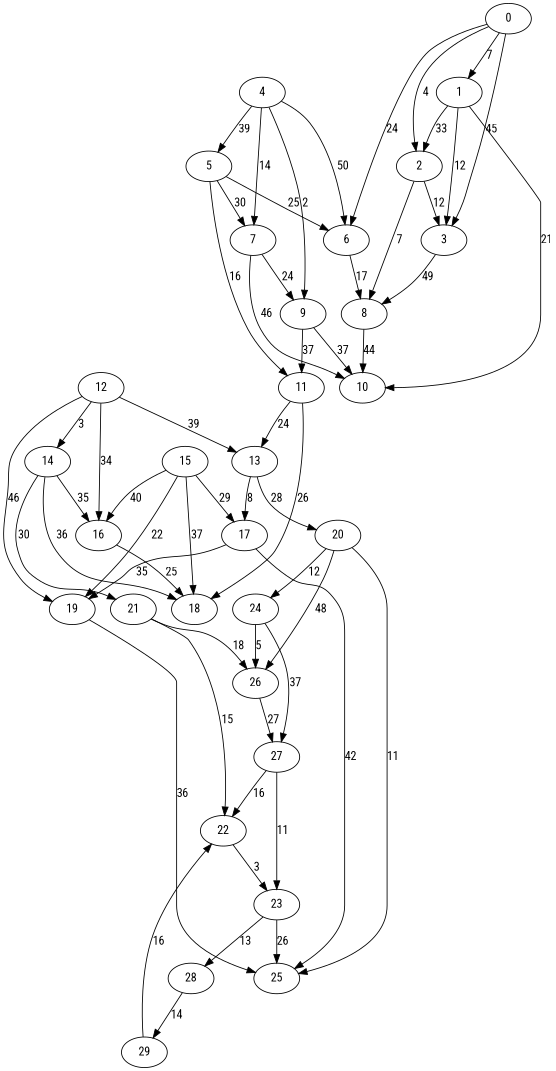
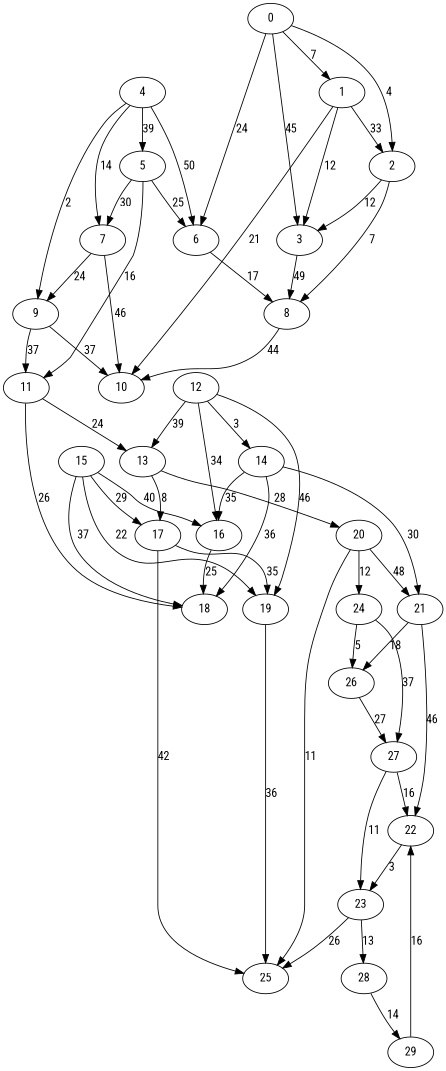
edge "20" -> "26": now "20" -> "21"
edge "21" -> "22": label "15" -> "46"
